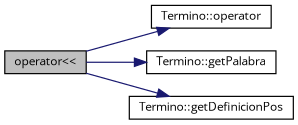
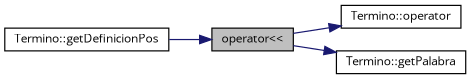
edge "operator<<" -> "Termino::getDefinicionPos": reversed
